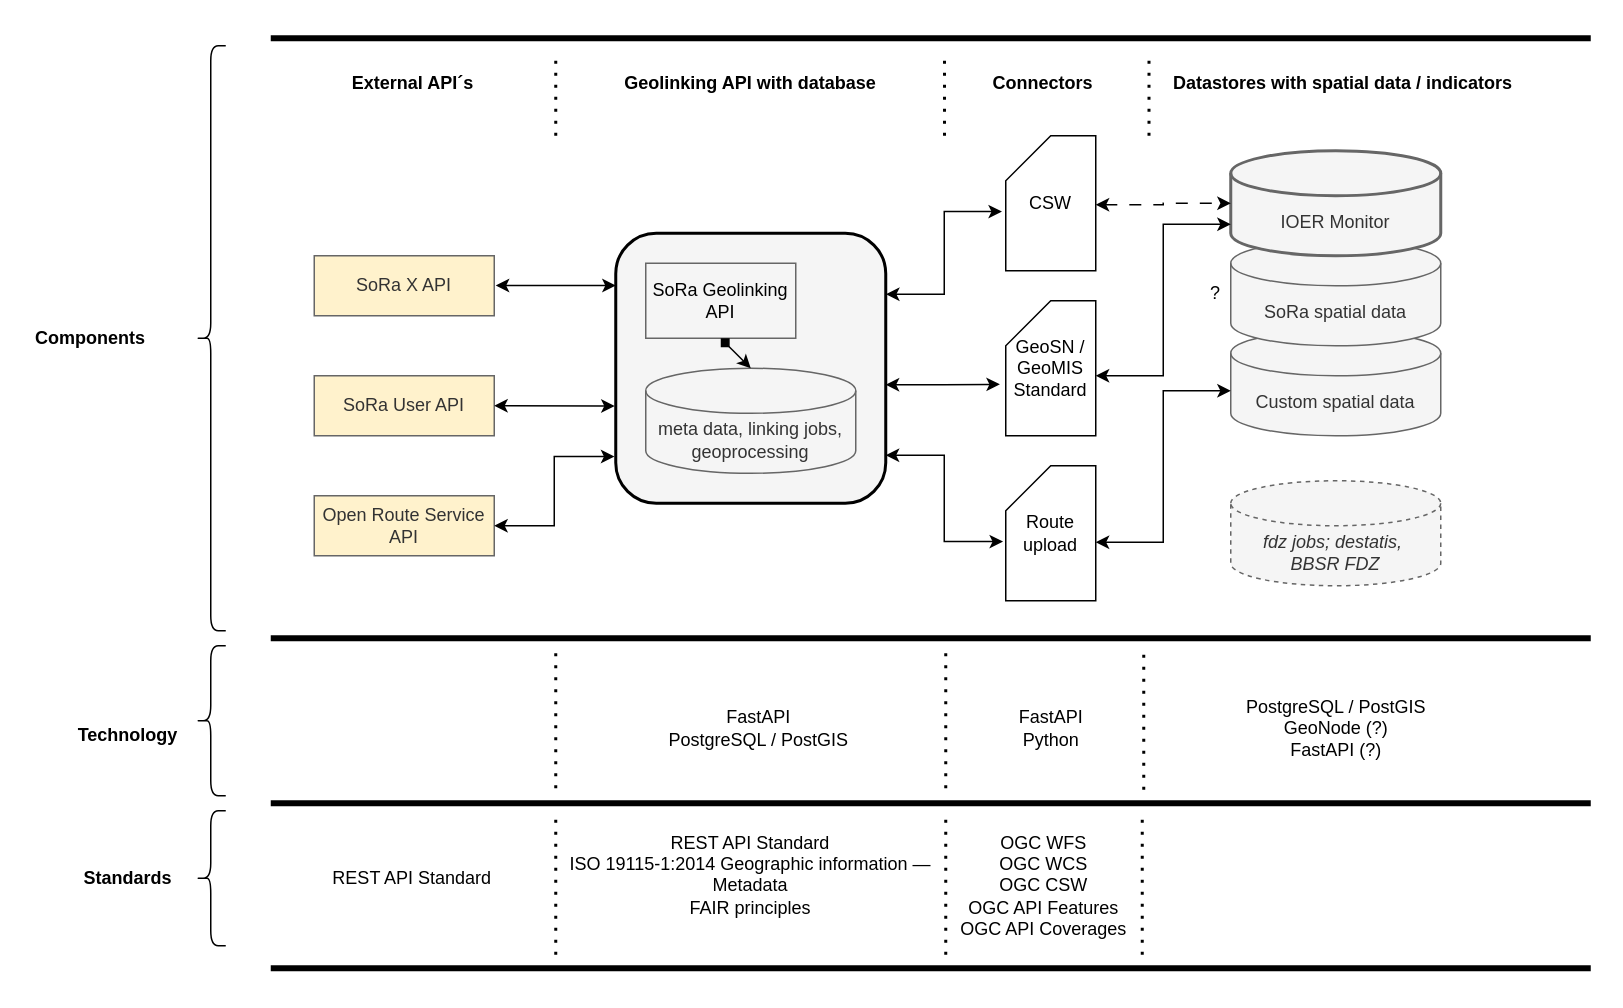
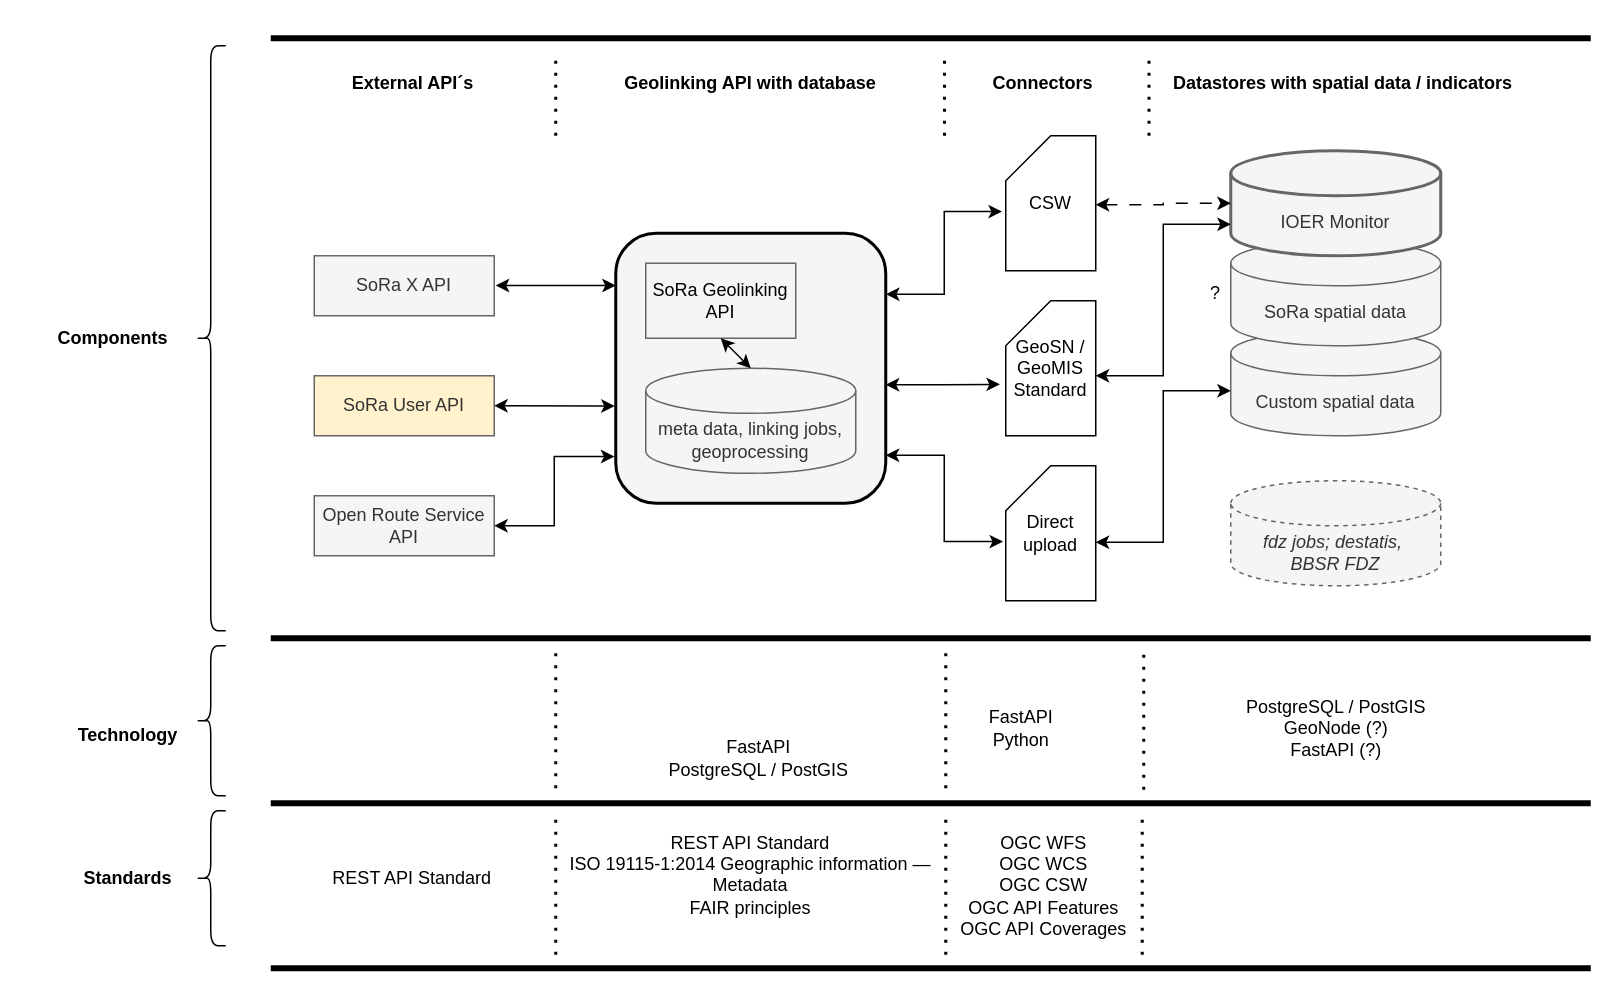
node "SoRa X API": fillcolor #fff2cc -> #f5f5f5
node "Components": moved (91, 338) -> (113, 338)
edge "SoRa Geolinking API" -- "meta data, linking jobs, geoprocessing": arrowhead diamond -> classic
node "Open Route Service API": fillcolor #fff2cc -> #f5f5f5
node "Route upload": label "Route upload" -> "Direct upload"
node "FastAPI PostgreSQL / PostGIS": moved (759, 728) -> (759, 758)
node "FastAPI Python": moved (1051, 728) -> (1021, 728)
